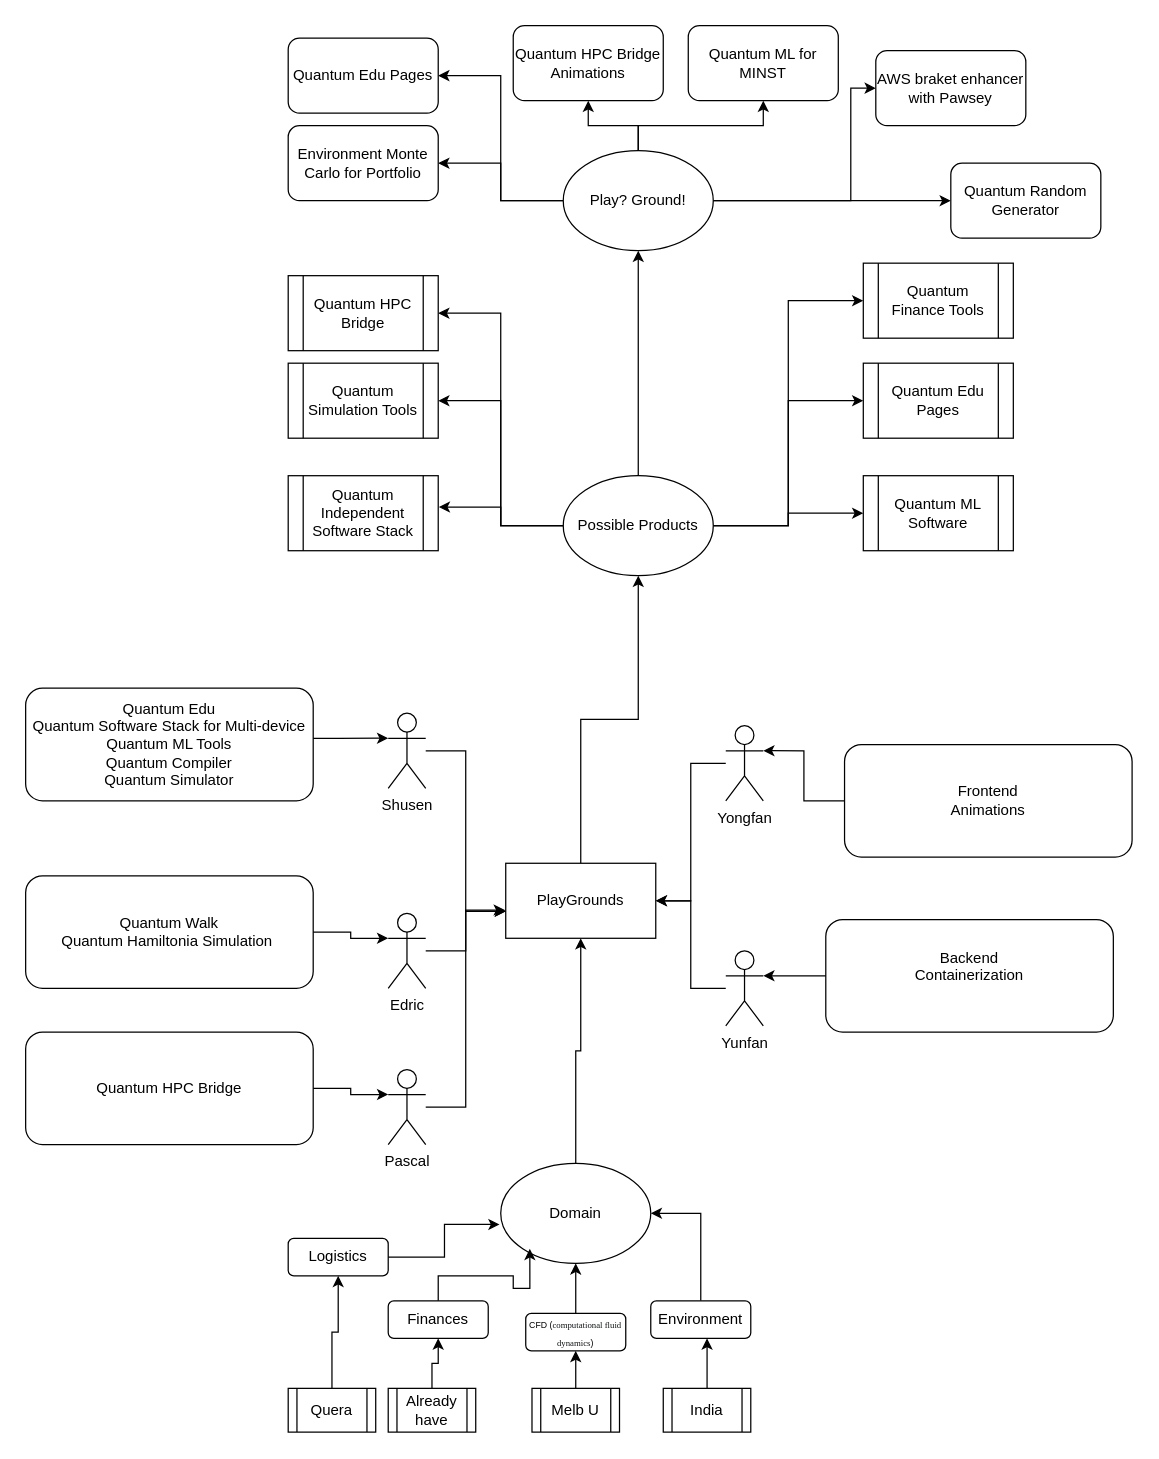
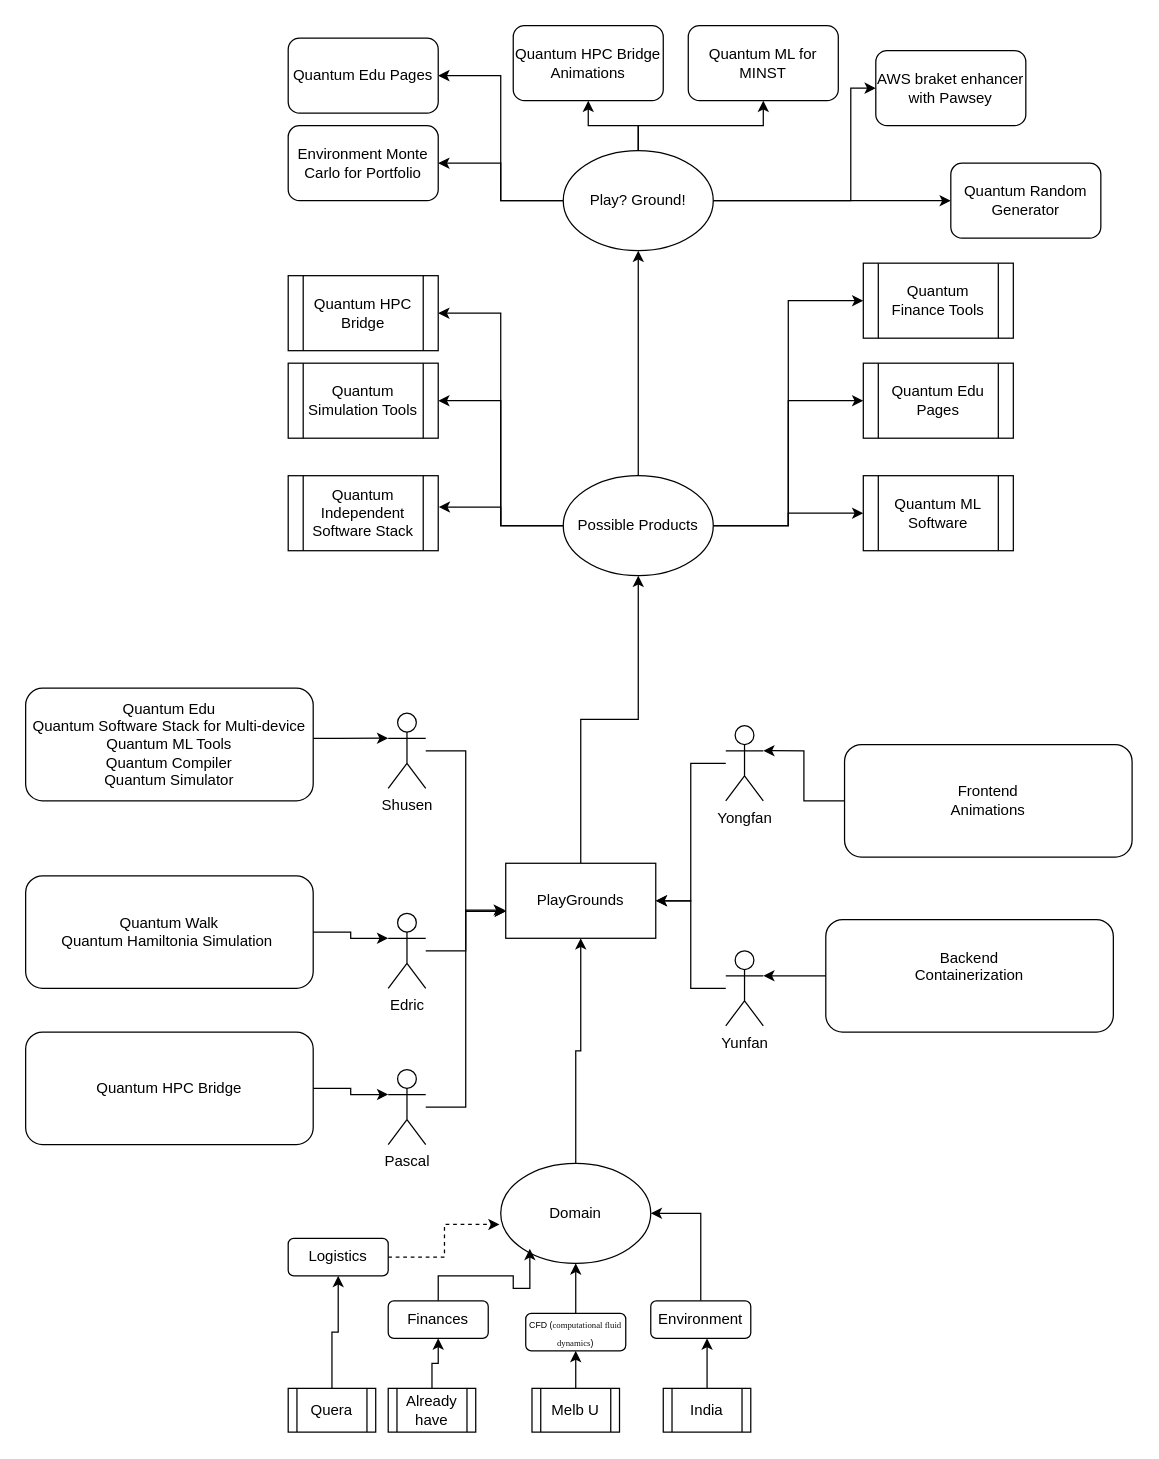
edge "Logistics" -> "Domain": style solid -> dashed
